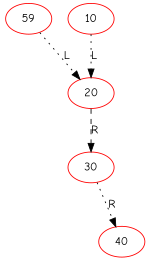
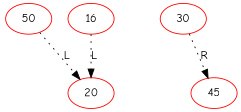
node "59": label "59" -> "50"
node "10": label "10" -> "16"
edge "20" -> "30": removed, label "R"
node "40": label "40" -> "45"
